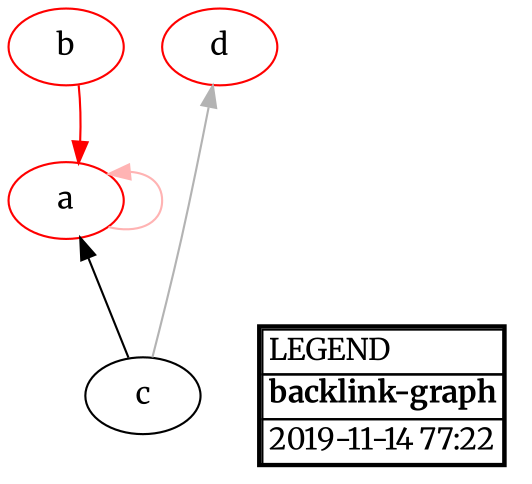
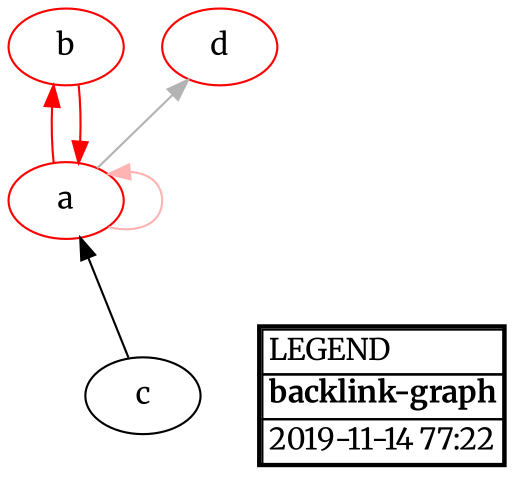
edge "a" -> "b": added
edge "c" -> "d": now "a" -> "d"
